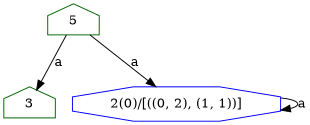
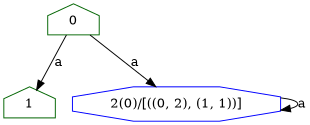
node "5": label "5" -> "0"
node "3": label "3" -> "1"
